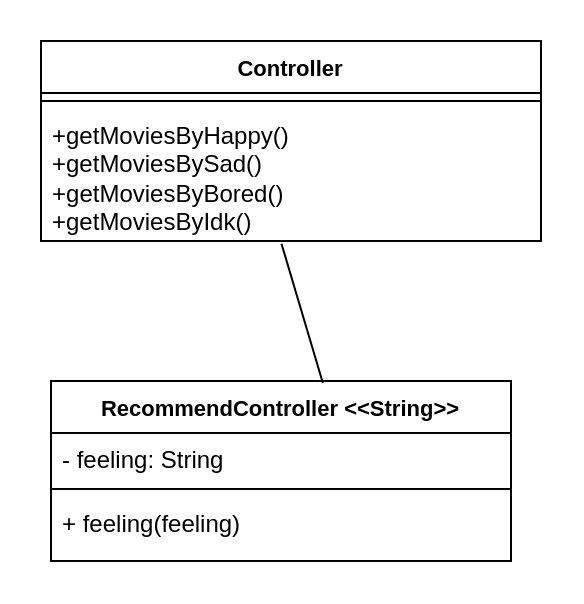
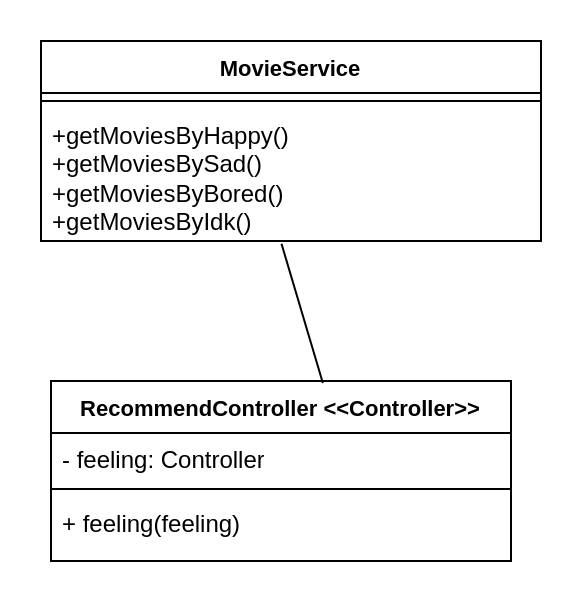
node "Controller": label "Controller" -> "MovieService"
node "RecommendController <<String>>": label "RecommendController <<String>>" -> "RecommendController <<Controller>>"
node "- feeling: String": label "- feeling: String" -> "- feeling: Controller"
